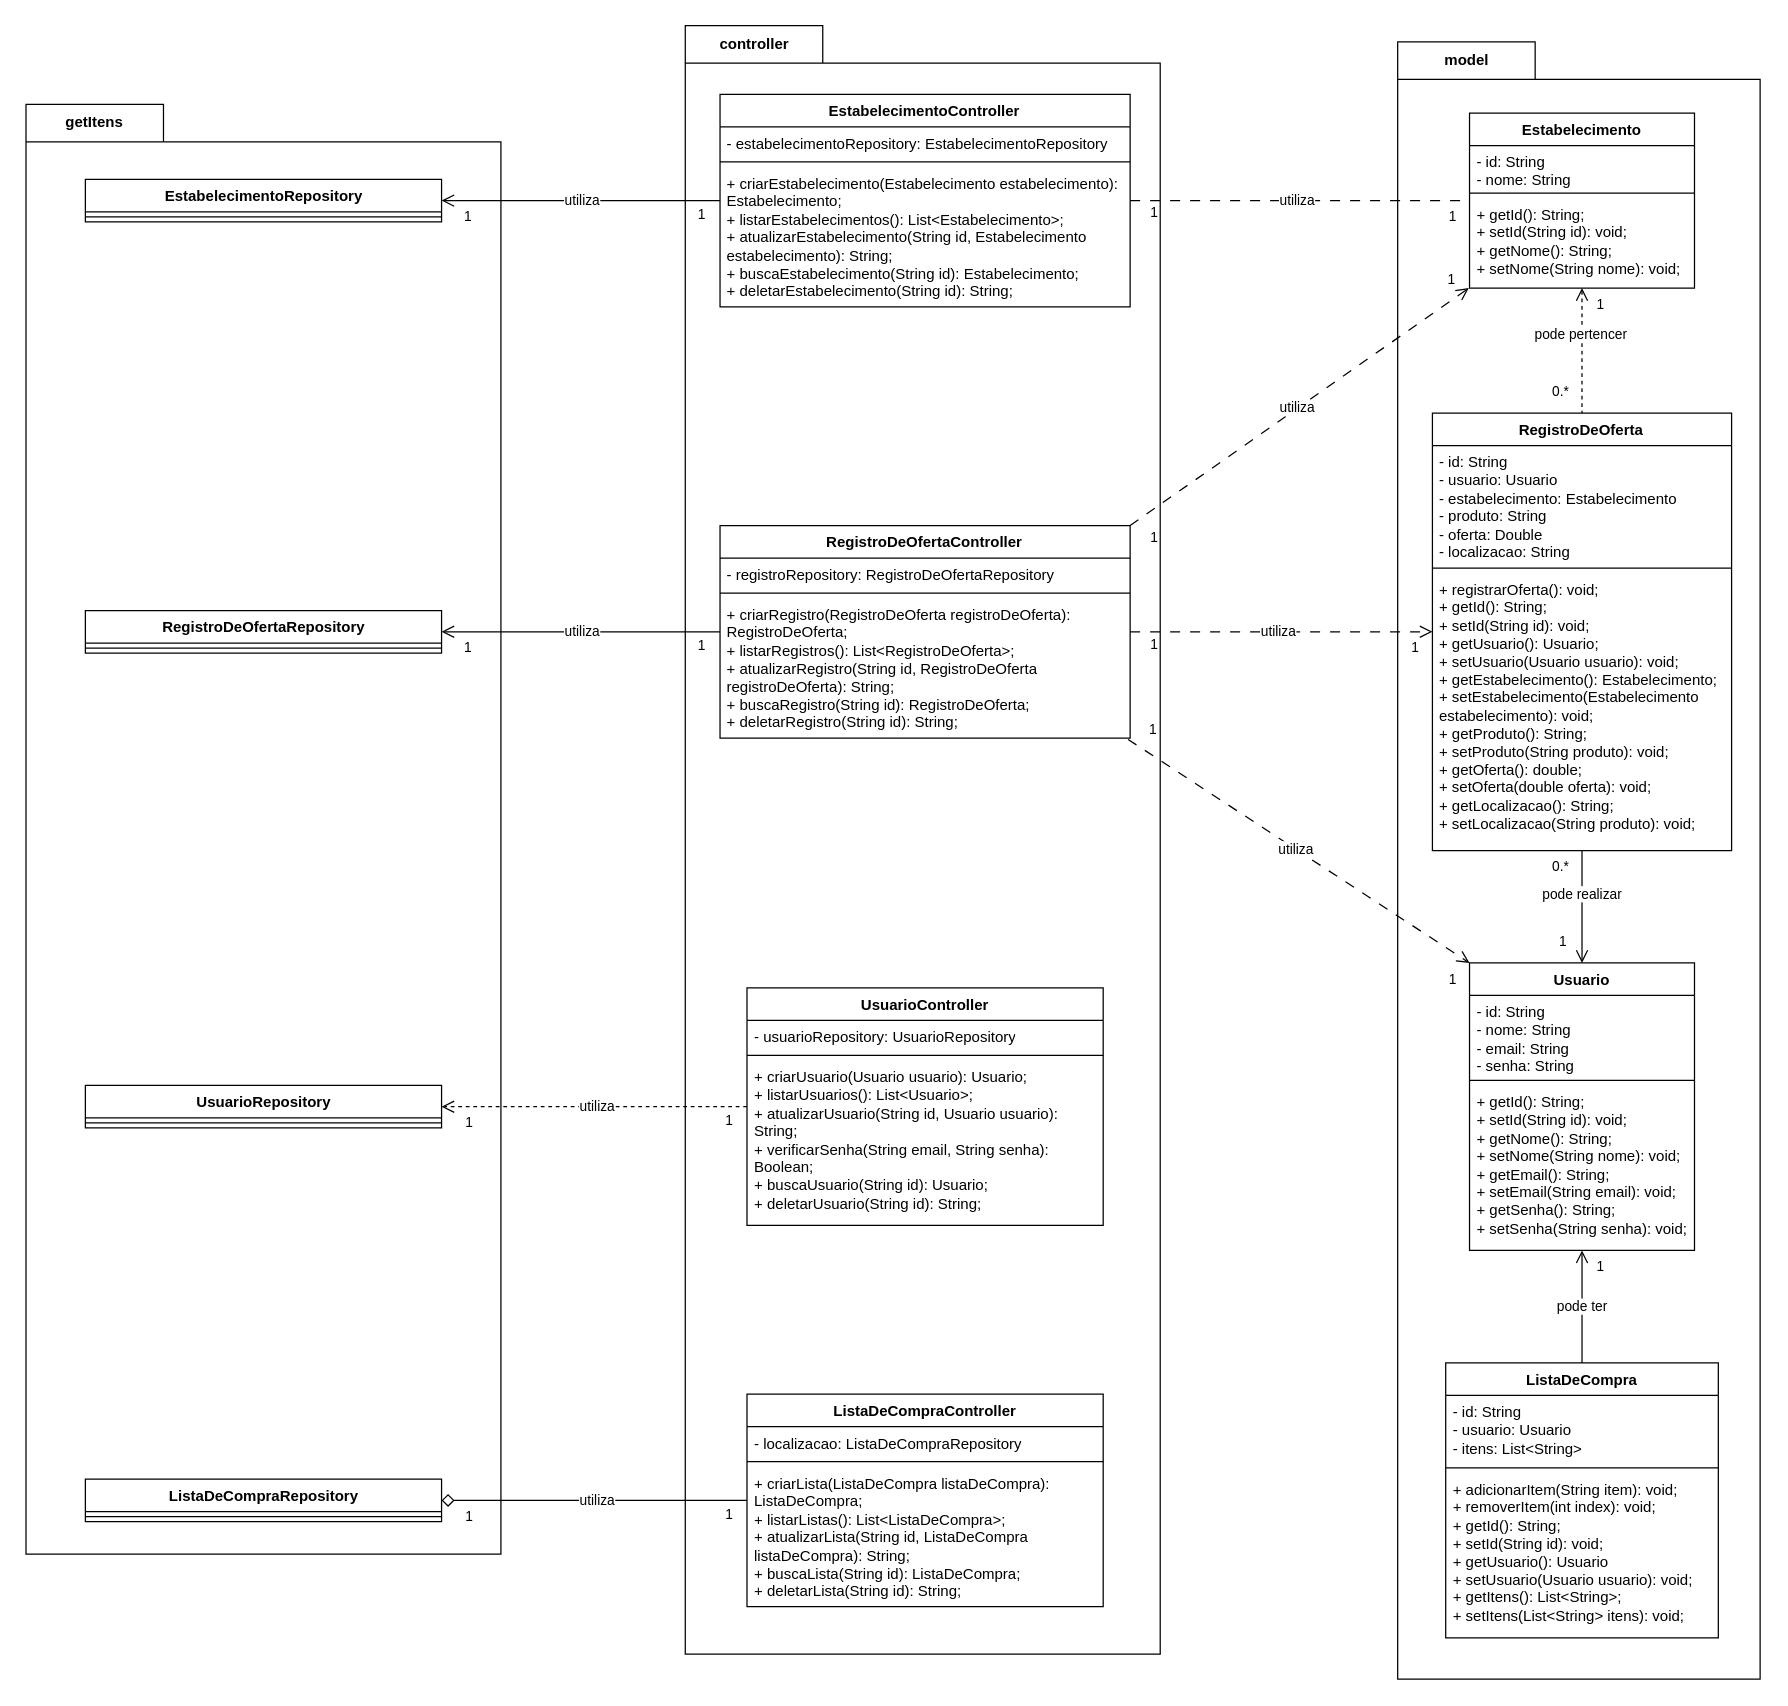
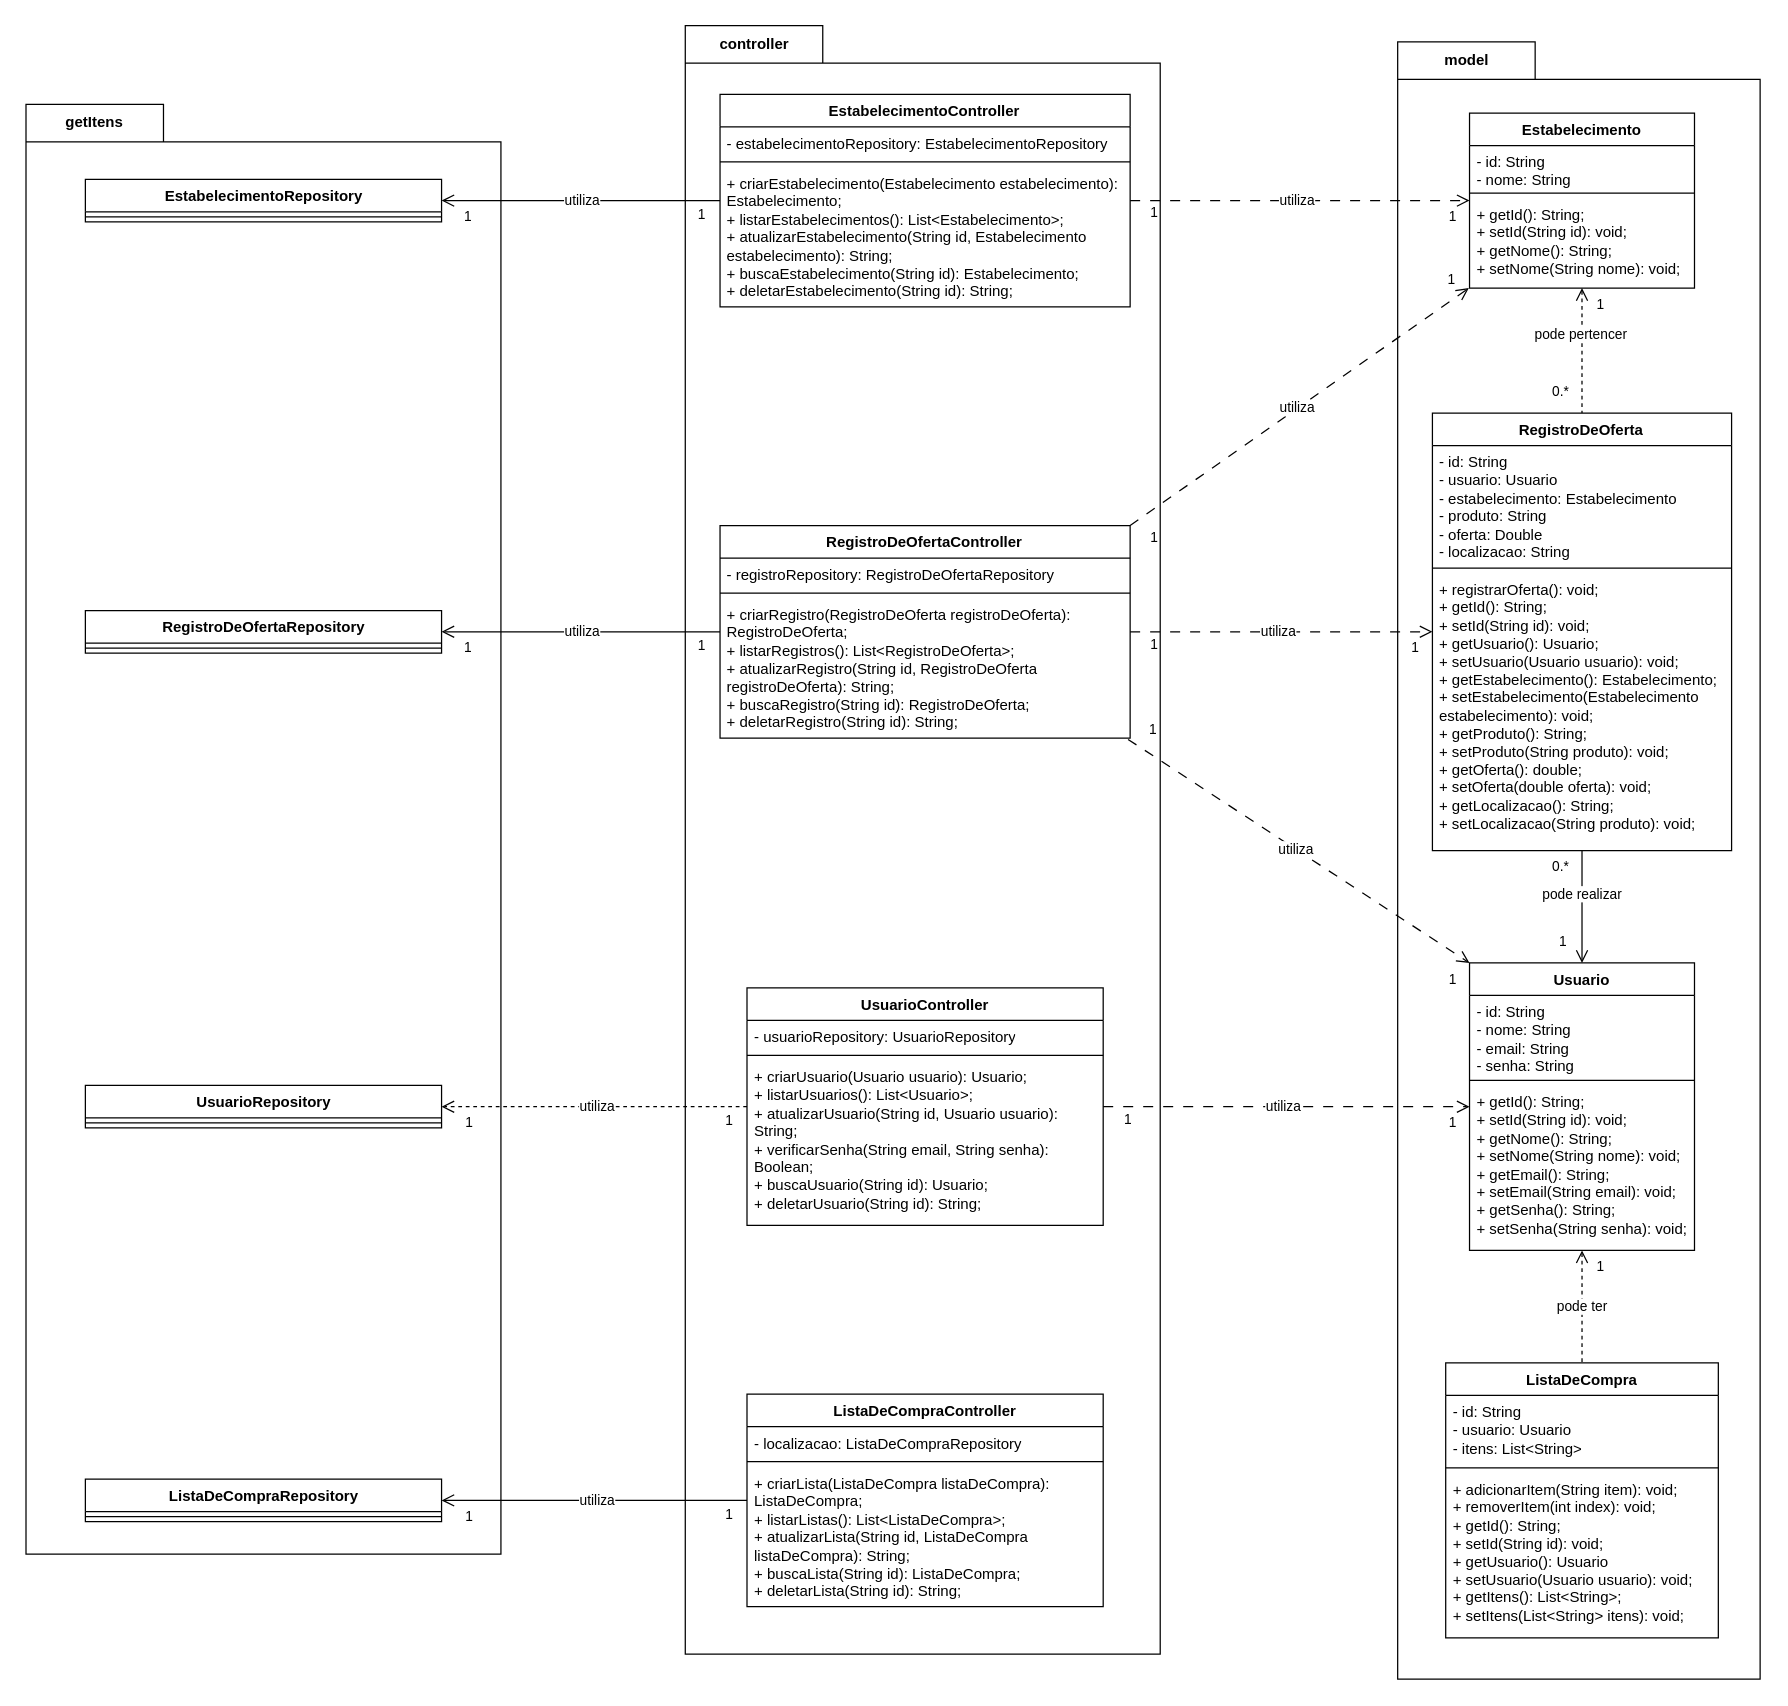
edge "EstabelecimentoController" -- "Estabelecimento": arrowhead none -> open
edge "UsuarioController" -> "Usuario": added, labels "1", "utiliza", "1"
edge "ListaDeCompra" -> "Usuario": style solid -> dashed
edge "ListaDeCompraController" -> "ListaDeCompraRepository": arrowhead diamond -> open
